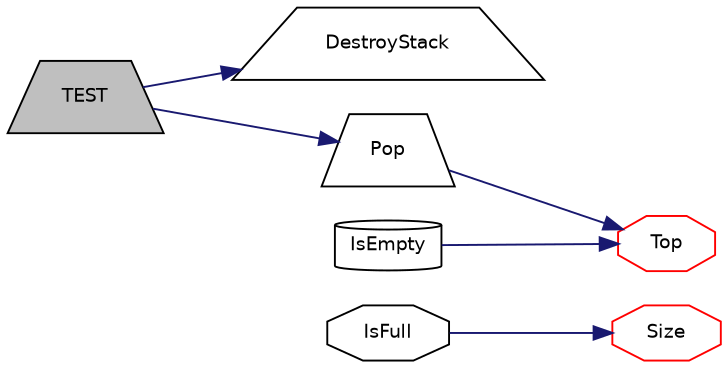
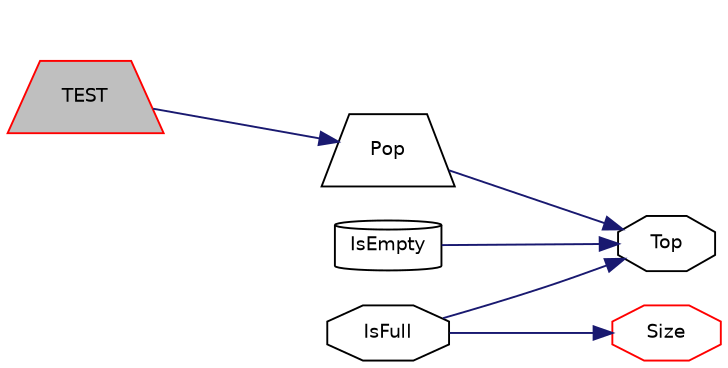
node "DestroyStack": removed
node "TEST": color black -> red
node "Top": color red -> black
edge "IsFull" -> "Top": added
